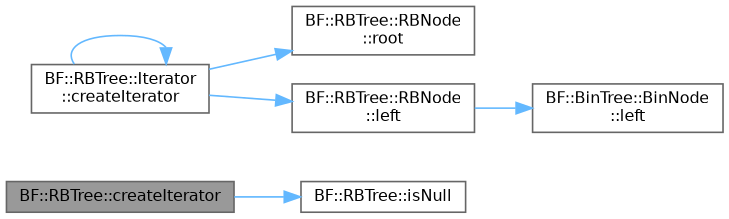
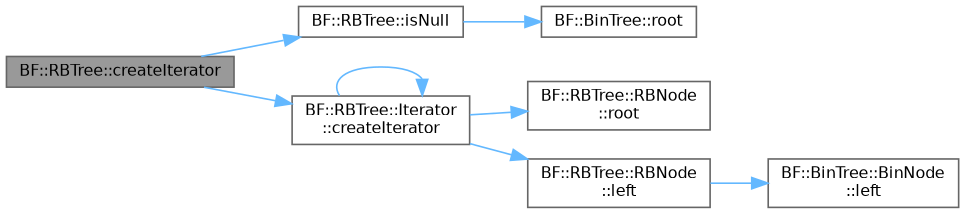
node "BF::BinTree::root": added
edge "BF::RBTree::createIterator" -> "BF::RBTree::Iterator ::createIterator": added
